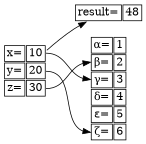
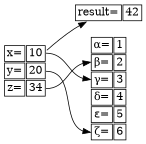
node "result=": text "48" -> "42"
node "x=": text "30" -> "34"
